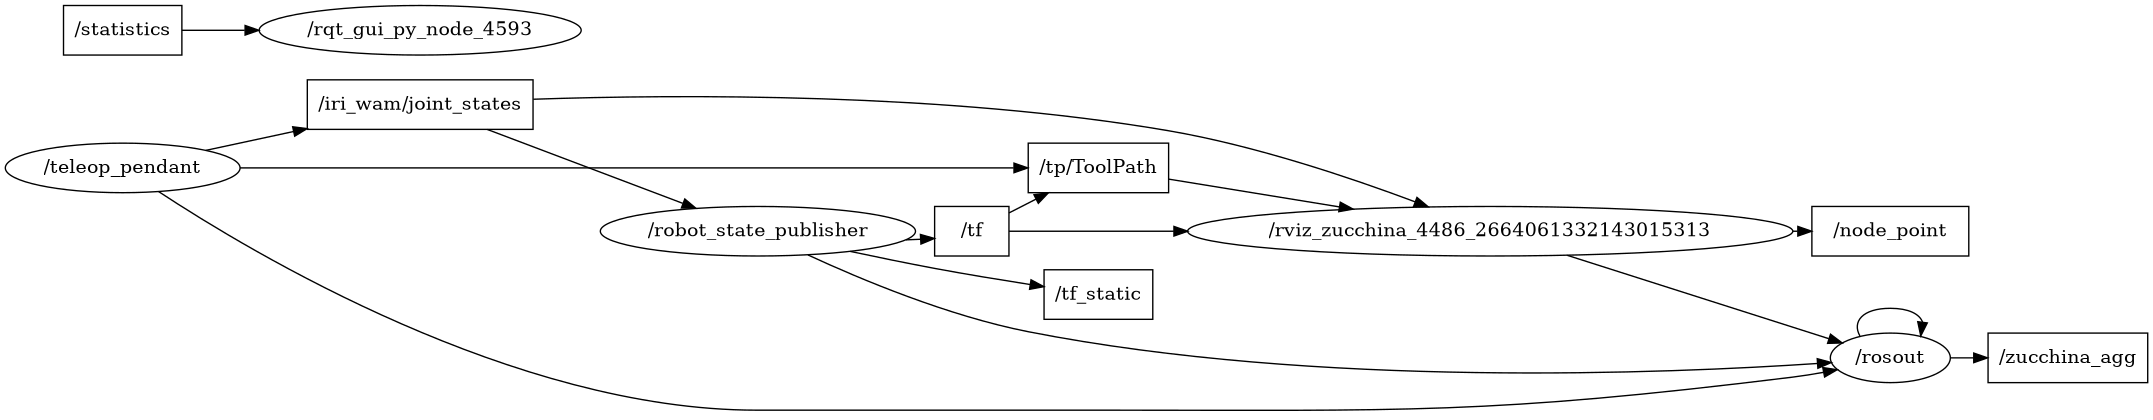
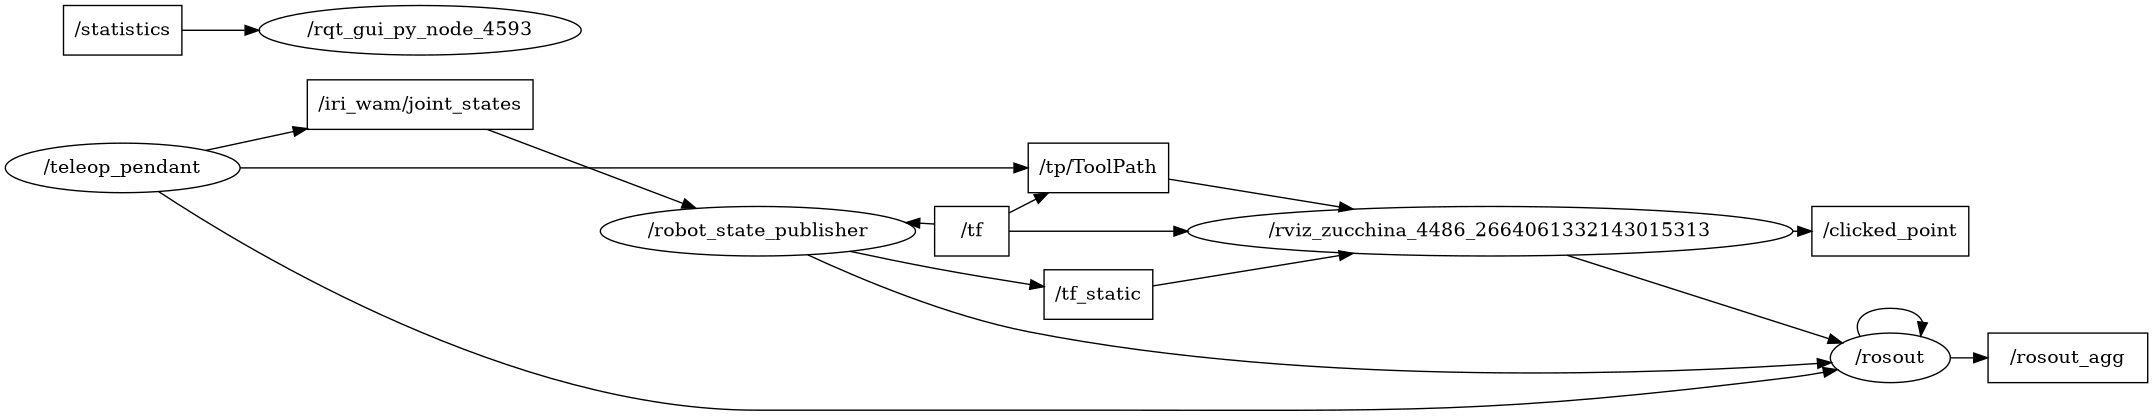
edge "/iri_wam/joint_states" -> "/rviz_zucchina_4486_2664061332143015313": now "/tf_static" -> "/rviz_zucchina_4486_2664061332143015313"
node "/node_point": label "/node_point" -> "/clicked_point"
edge "/robot_state_publisher" -> "/tf": reversed
node "/zucchina_agg": label "/zucchina_agg" -> "/rosout_agg"
